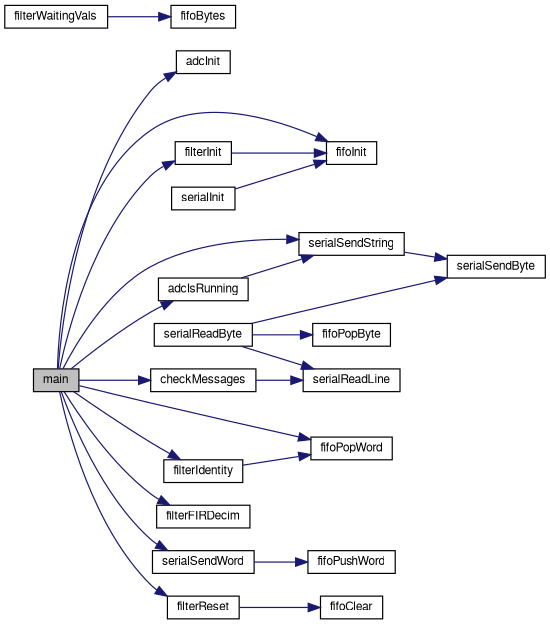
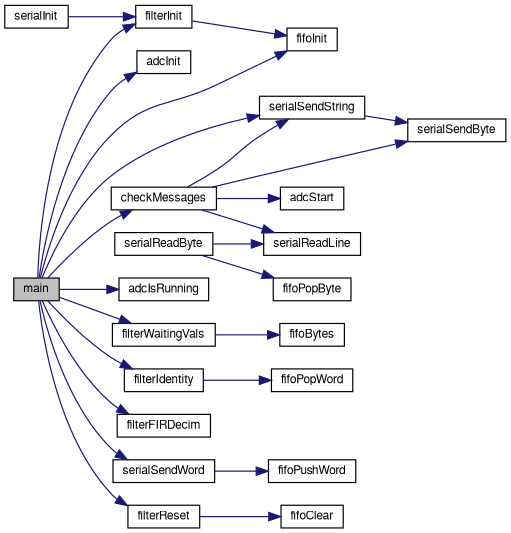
edge "serialInit" -> "fifoInit": now "serialInit" -> "filterInit"
node "adcStart": added
edge "adcIsRunning" -> "serialSendString": now "checkMessages" -> "serialSendString"
edge "serialReadByte" -> "serialSendByte": now "checkMessages" -> "serialSendByte"
edge "main" -> "fifoPopWord": now "main" -> "filterWaitingVals"
